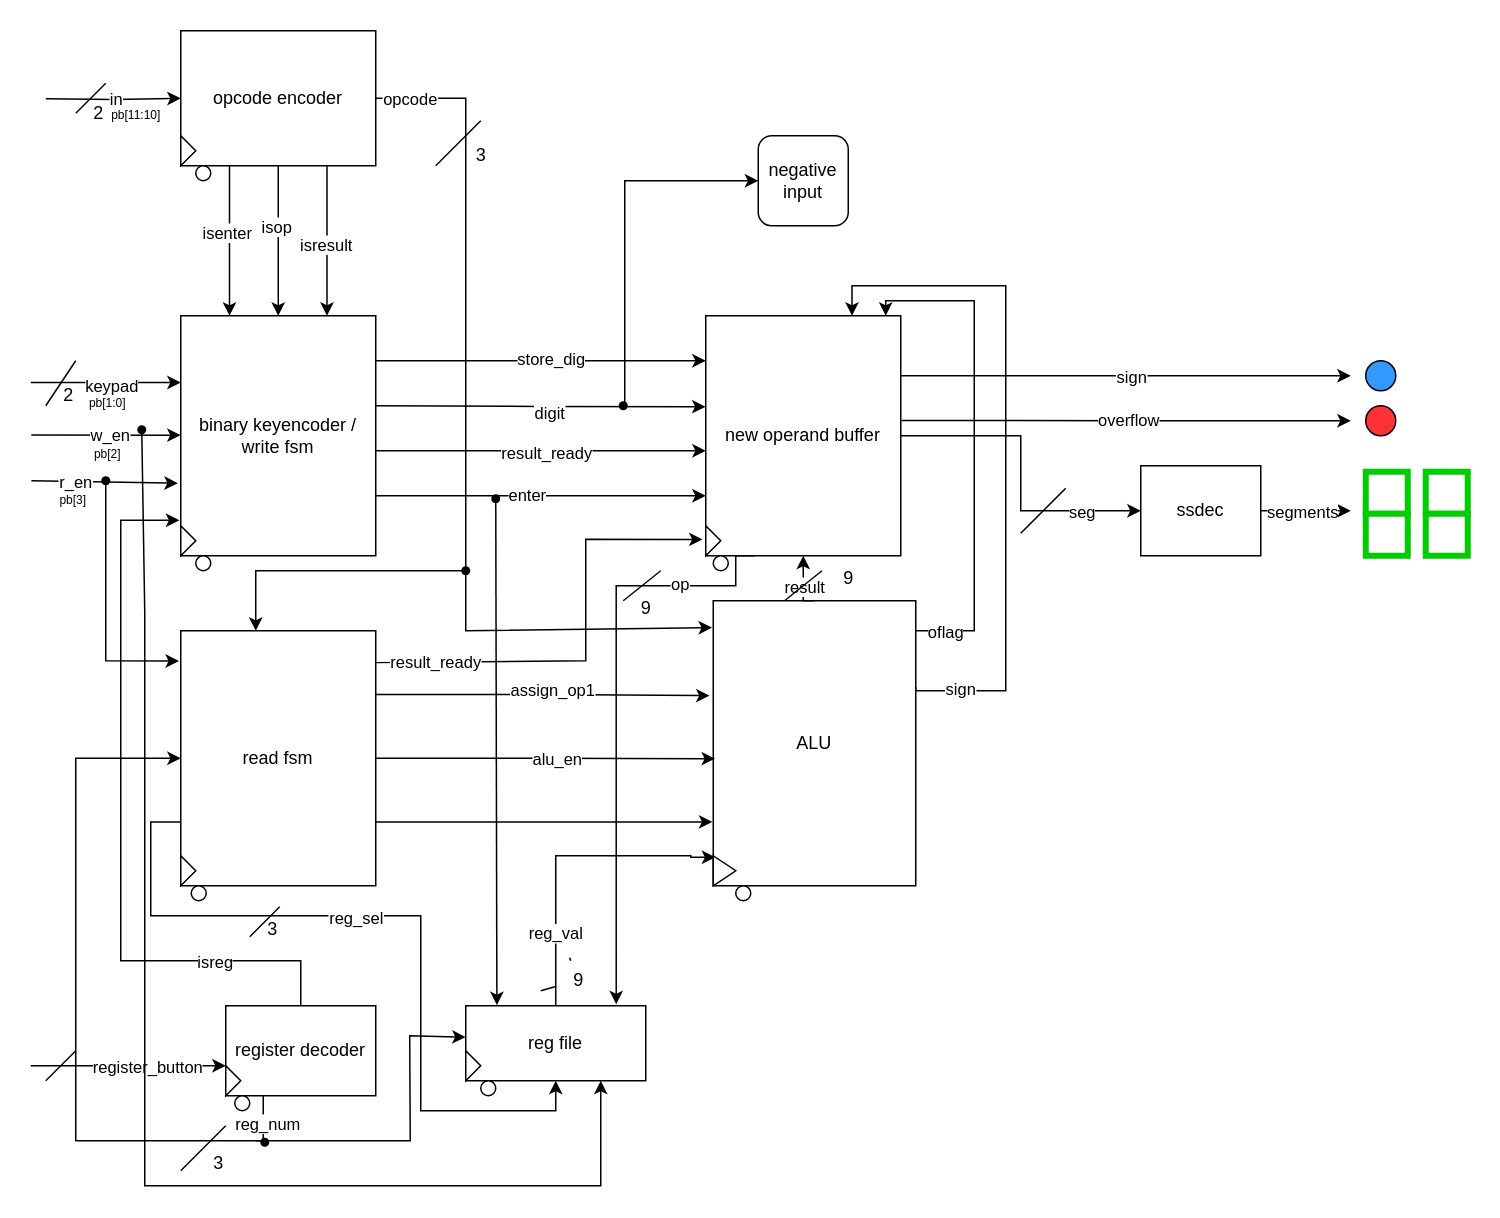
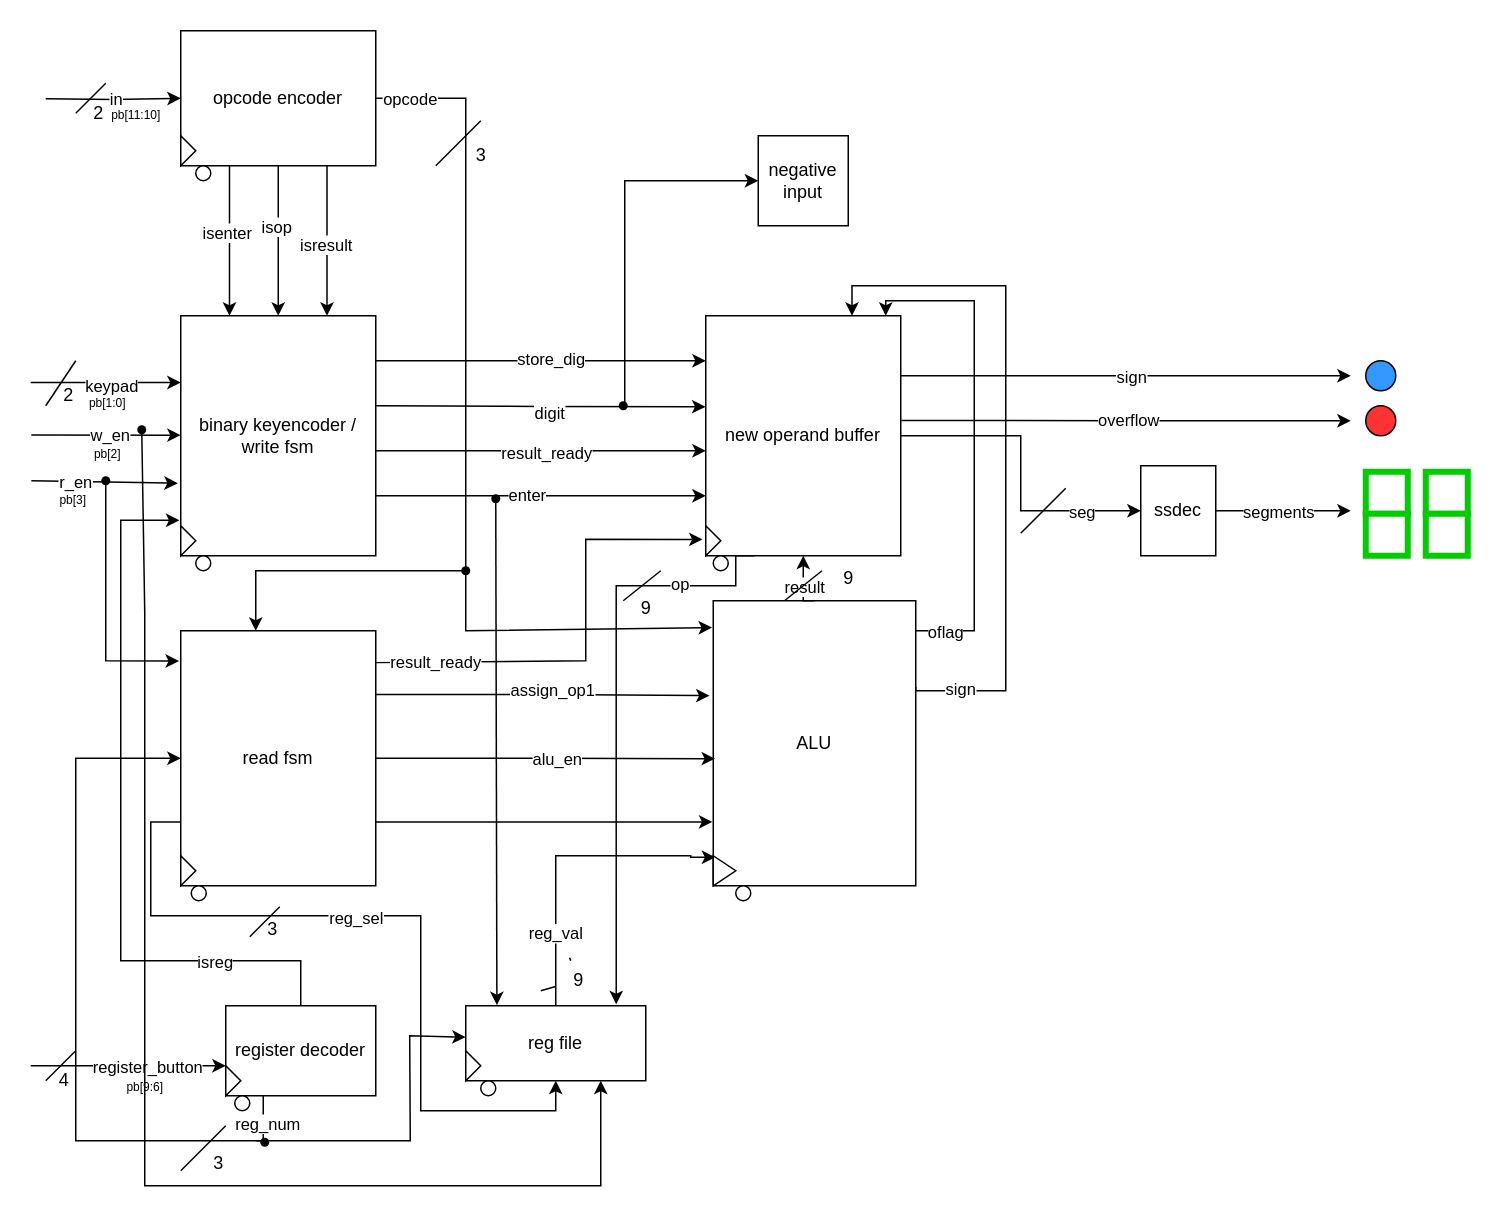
node "negative input": shape rounded rectangle -> rectangle
node "ssdec": size 120x90 -> 75x90
node "4": added
node "pb[9:6]": added
